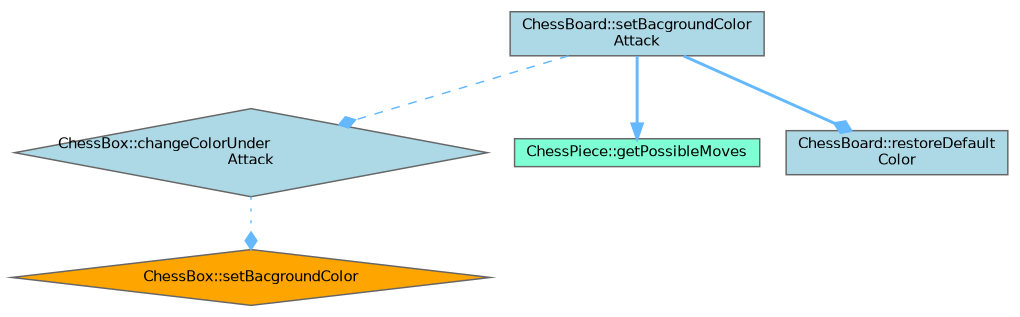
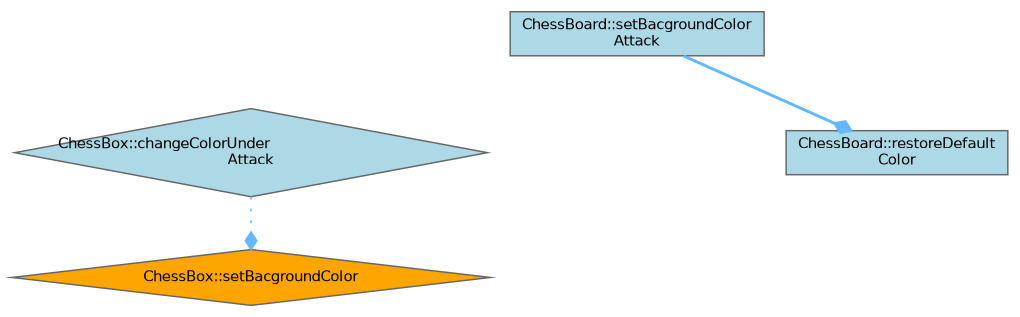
edge "ChessBoard::setBacgroundColor Attack" -> "ChessBox::changeColorUnder Attack": removed
node "ChessPiece::getPossibleMoves": removed
